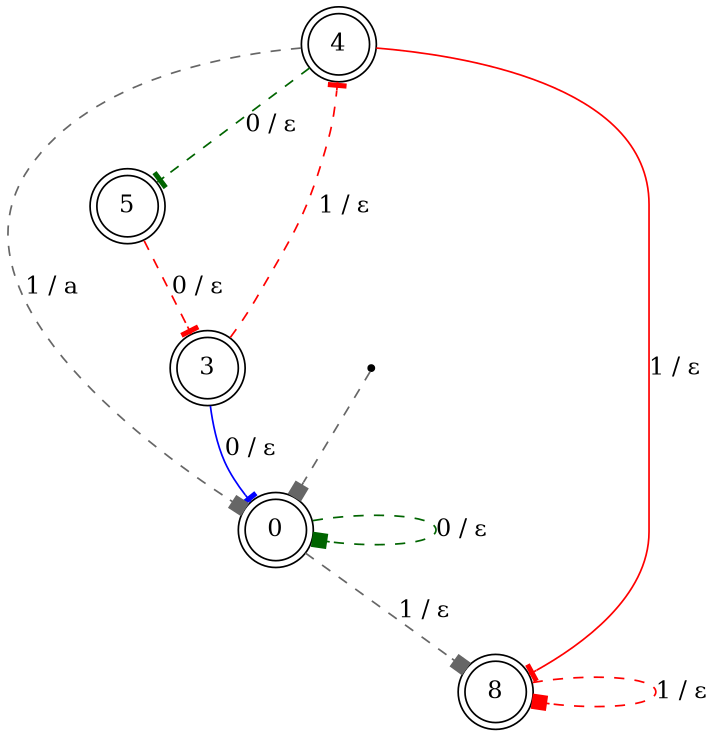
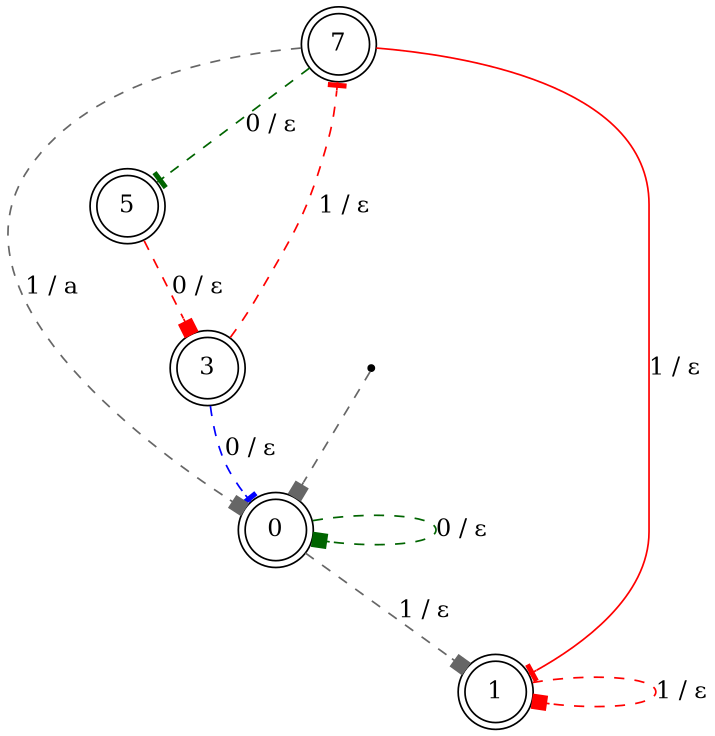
node "4": label "4" -> "7"
edge "5" -> "3": arrowhead tee -> box
edge "3" -> "0": style solid -> dashed
node "8": label "8" -> "1"
